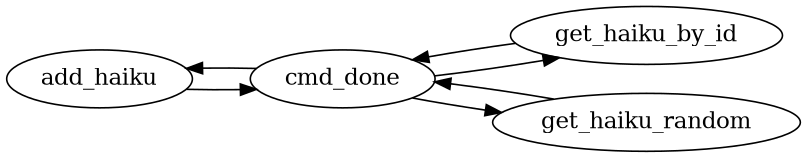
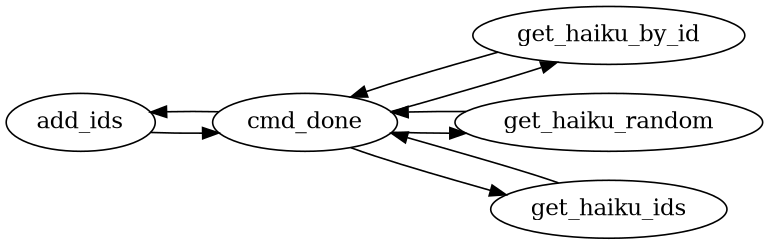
node "add_haiku": label "add_haiku" -> "add_ids"
node "get_haiku_ids": added
